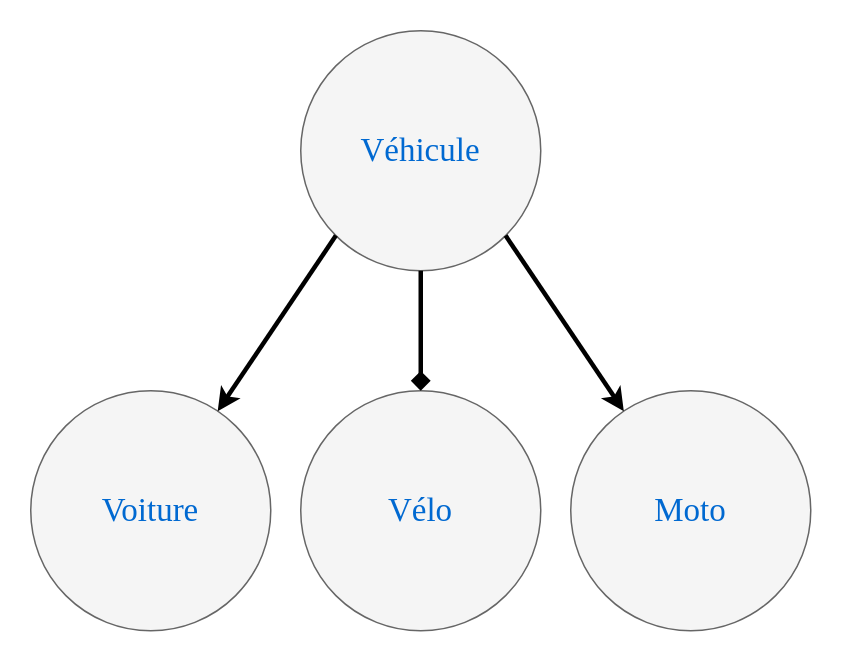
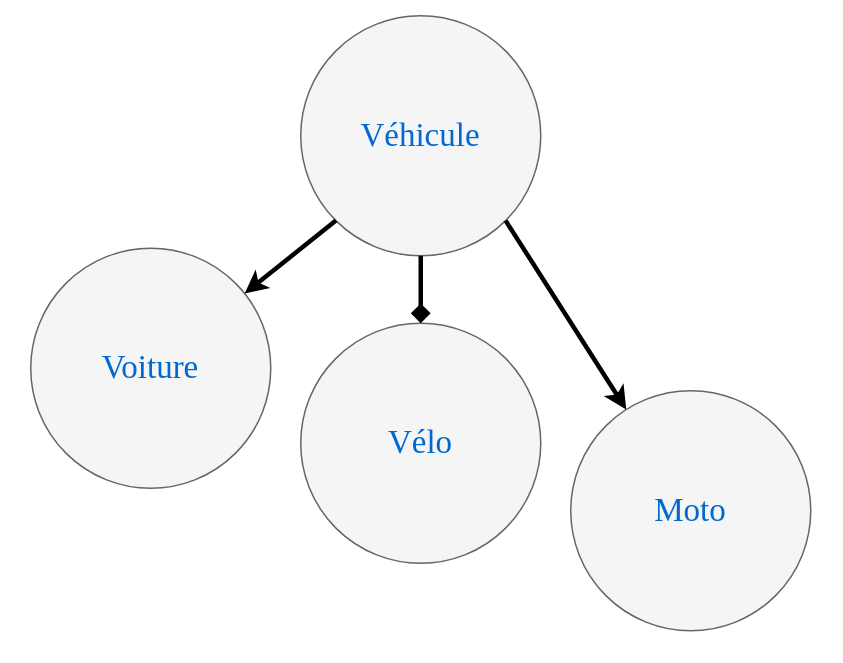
node "Véhicule": moved (421, 151) -> (421, 136)
node "Voiture": moved (151, 511) -> (151, 368)
node "Vélo": moved (421, 511) -> (421, 443)
